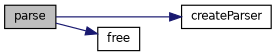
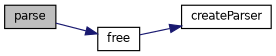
edge "parse" -> "createParser": now "free" -> "createParser"
